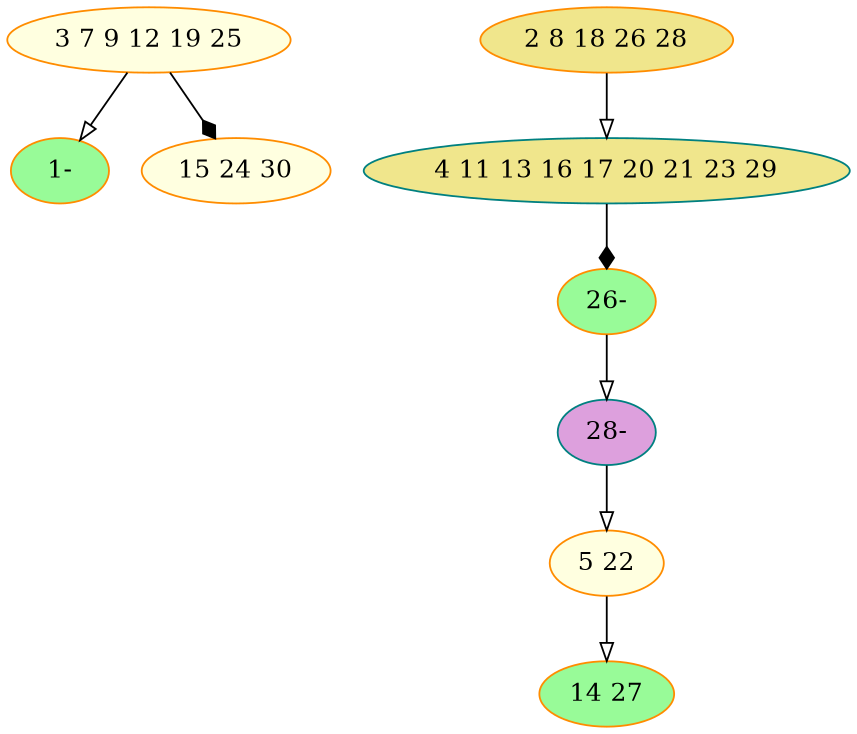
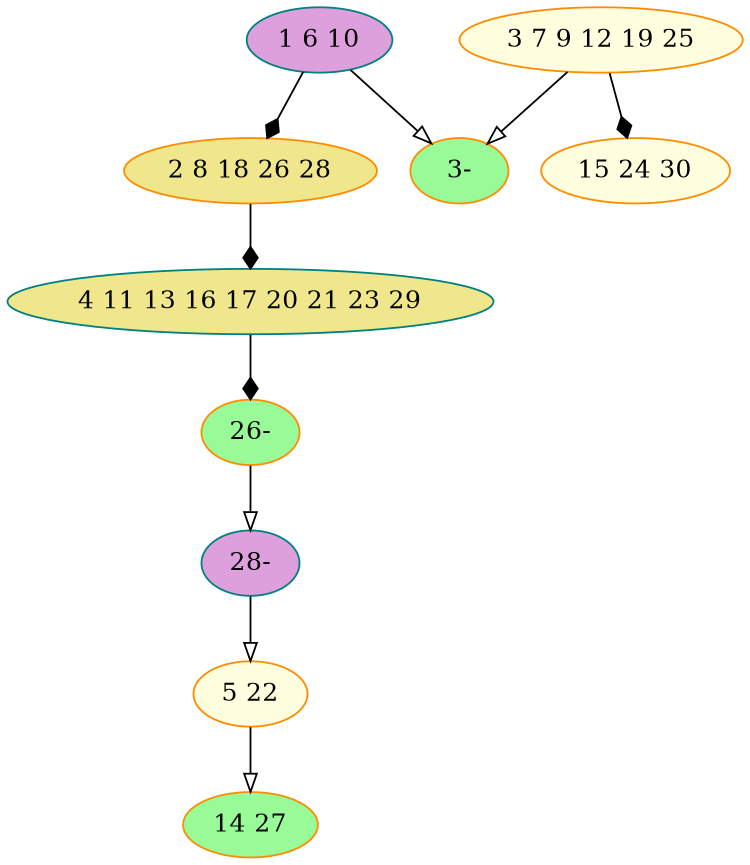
node "1 6 10": added
edge "2 8 18 26 28" -> "4 11 13 16 17 20 21 23 29": arrowhead onormal -> diamond
node "1-": label "1-" -> "3-"
